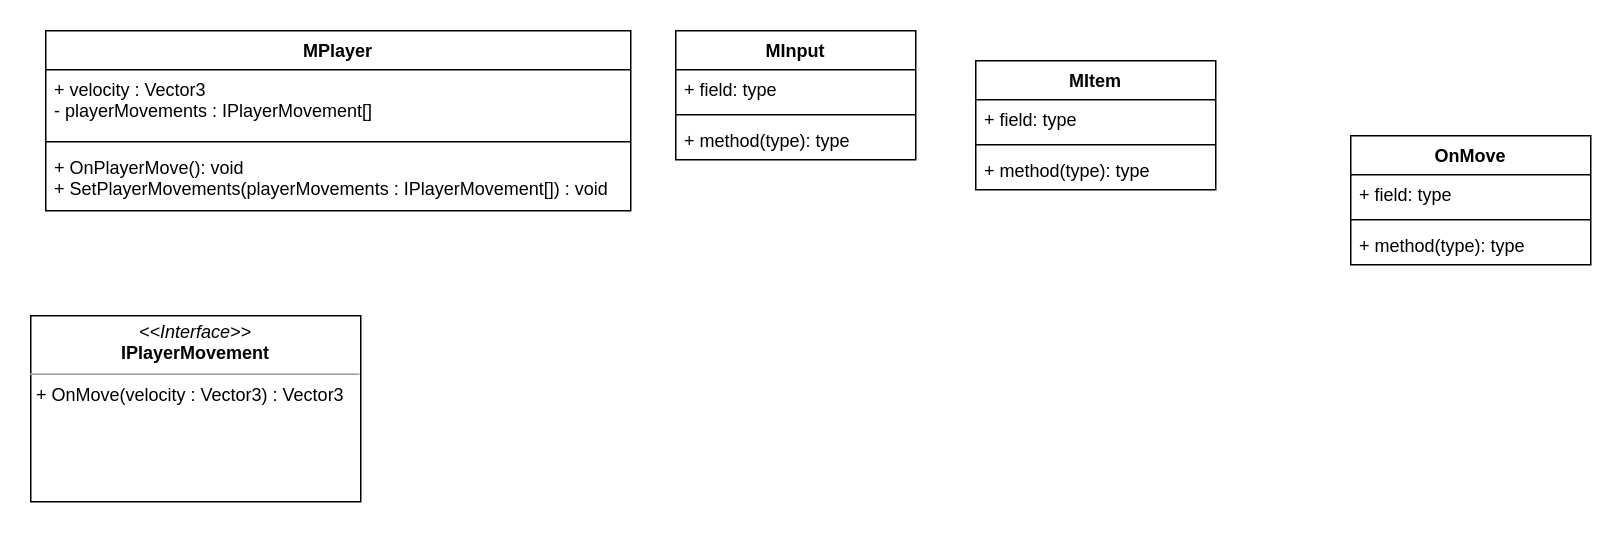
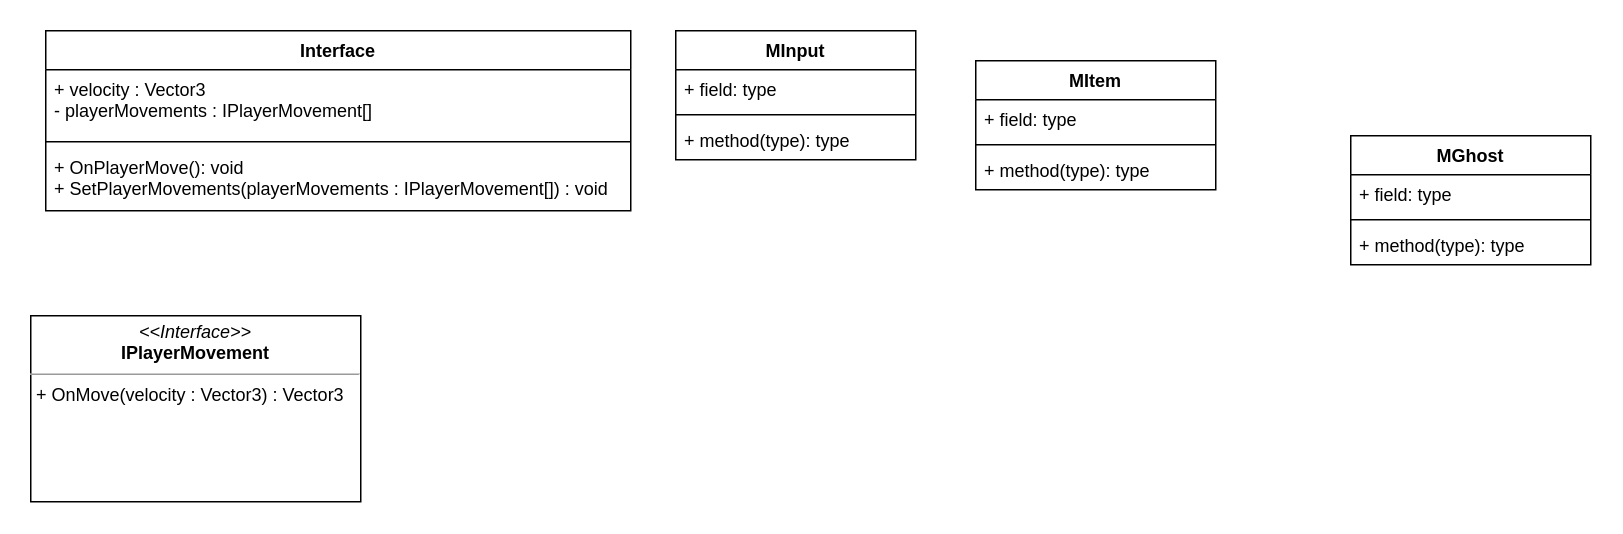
node "MPlayer": label "MPlayer" -> "Interface"
node "OnMove": label "OnMove" -> "MGhost"
